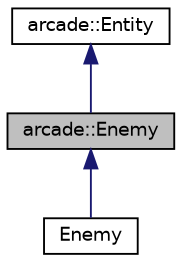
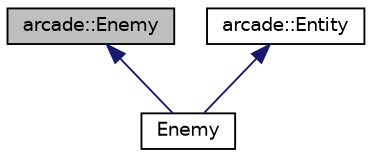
edge "arcade::Enemy" -> "arcade::Entity": now "Enemy" -> "arcade::Entity"
